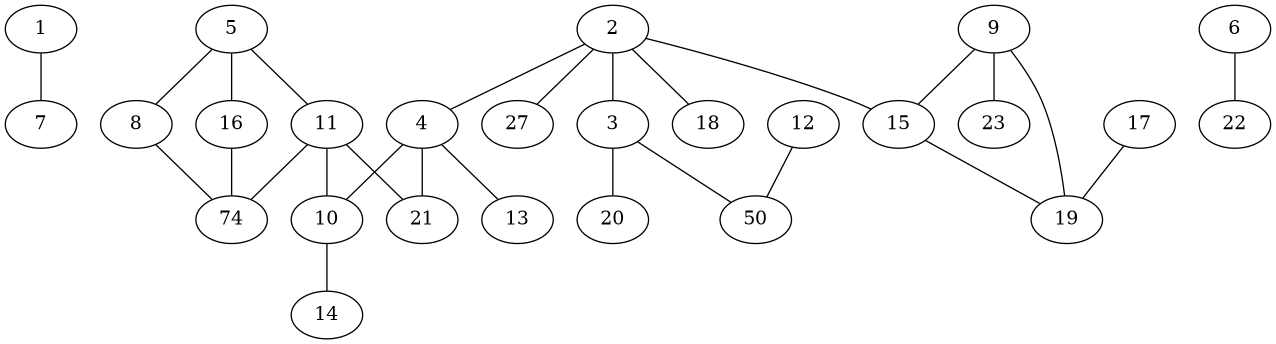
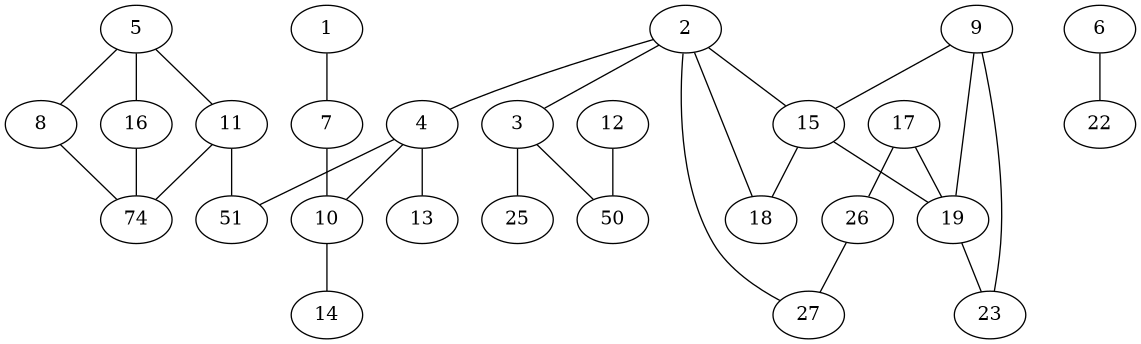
edge "11" -- "10": now "7" -- "10"
edge "15" -- "18": added
node "21": label "21" -> "51"
node "20": label "20" -> "25"
node "26": added
edge "19" -- "23": added
